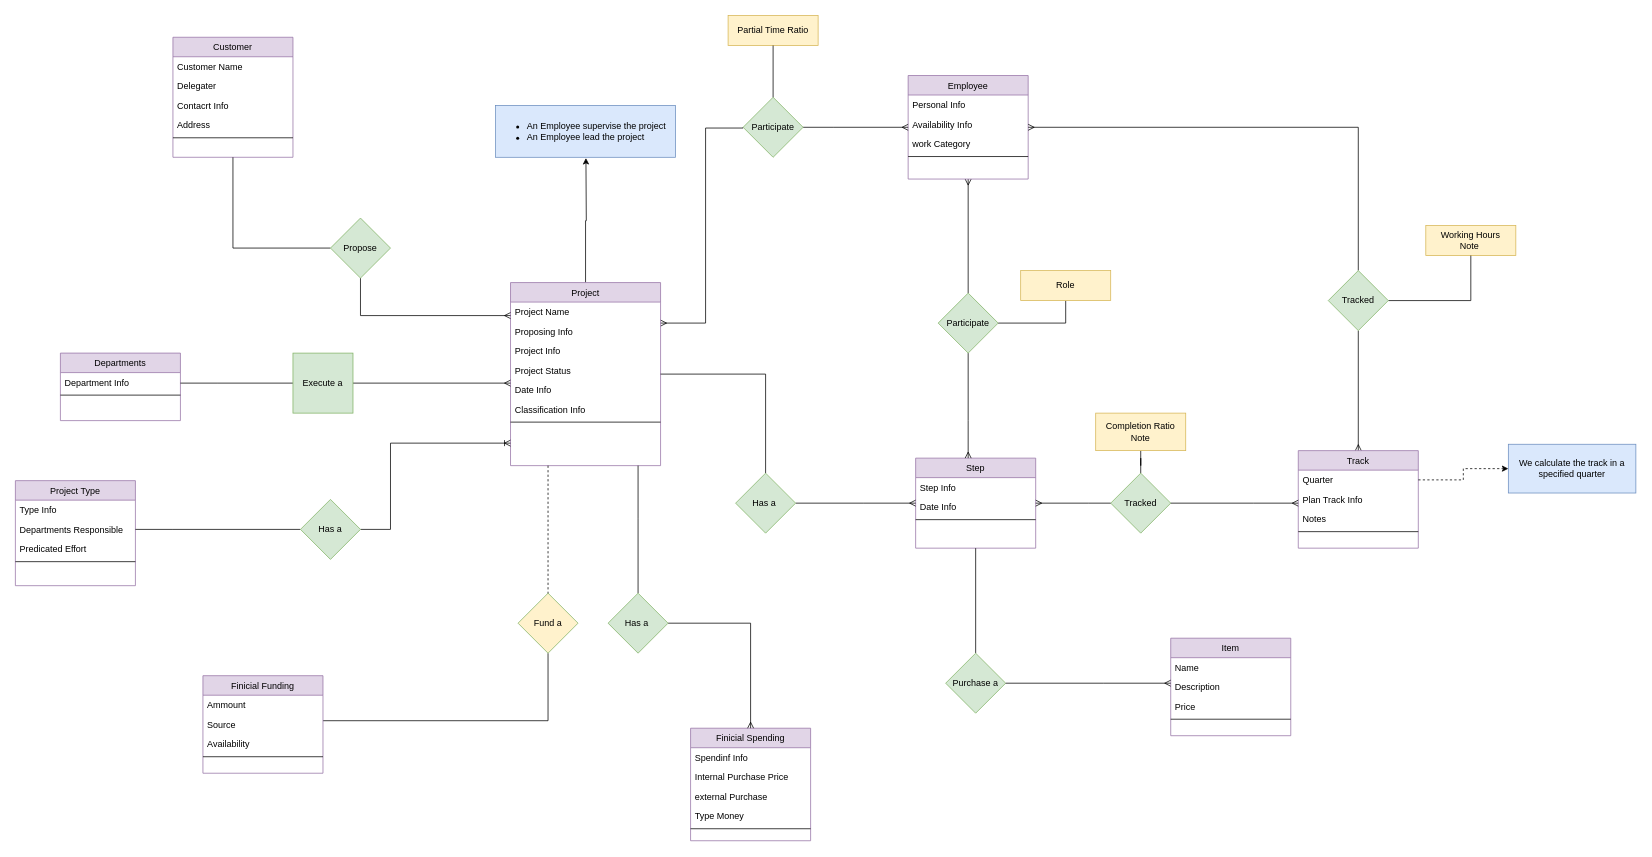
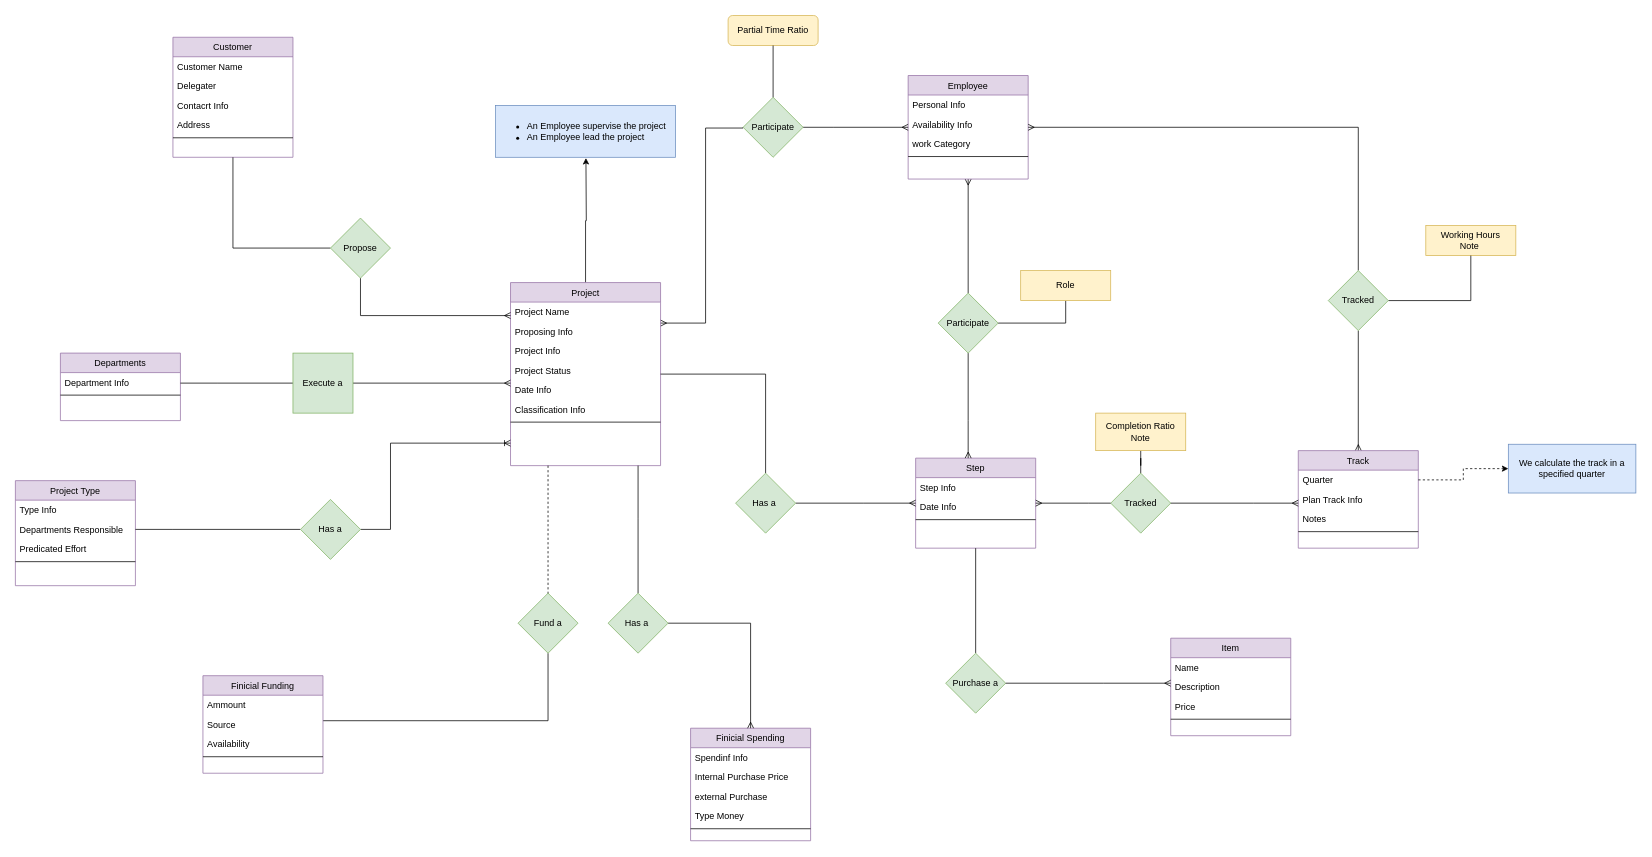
node "Partial Time Ratio": shape rectangle -> rounded rectangle
node "Fund a": fillcolor #fff2cc -> #d5e8d4
